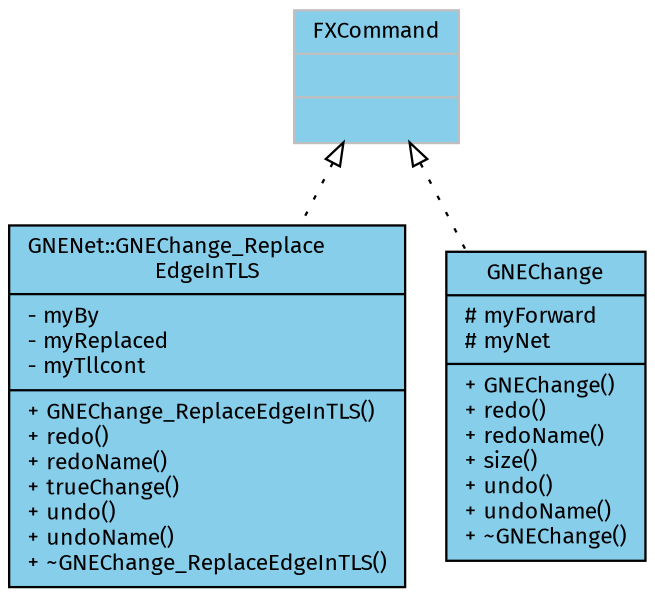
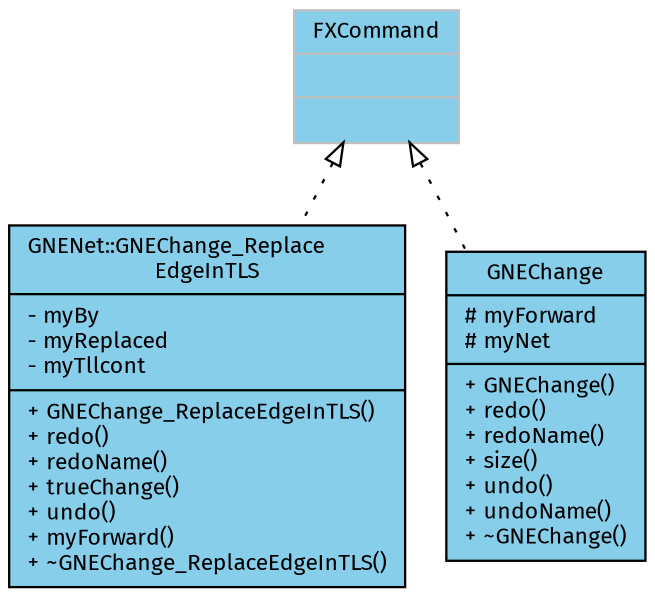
node "GNENet::GNEChange_Replace": text "+ undoName()" -> "+ myForward()"
